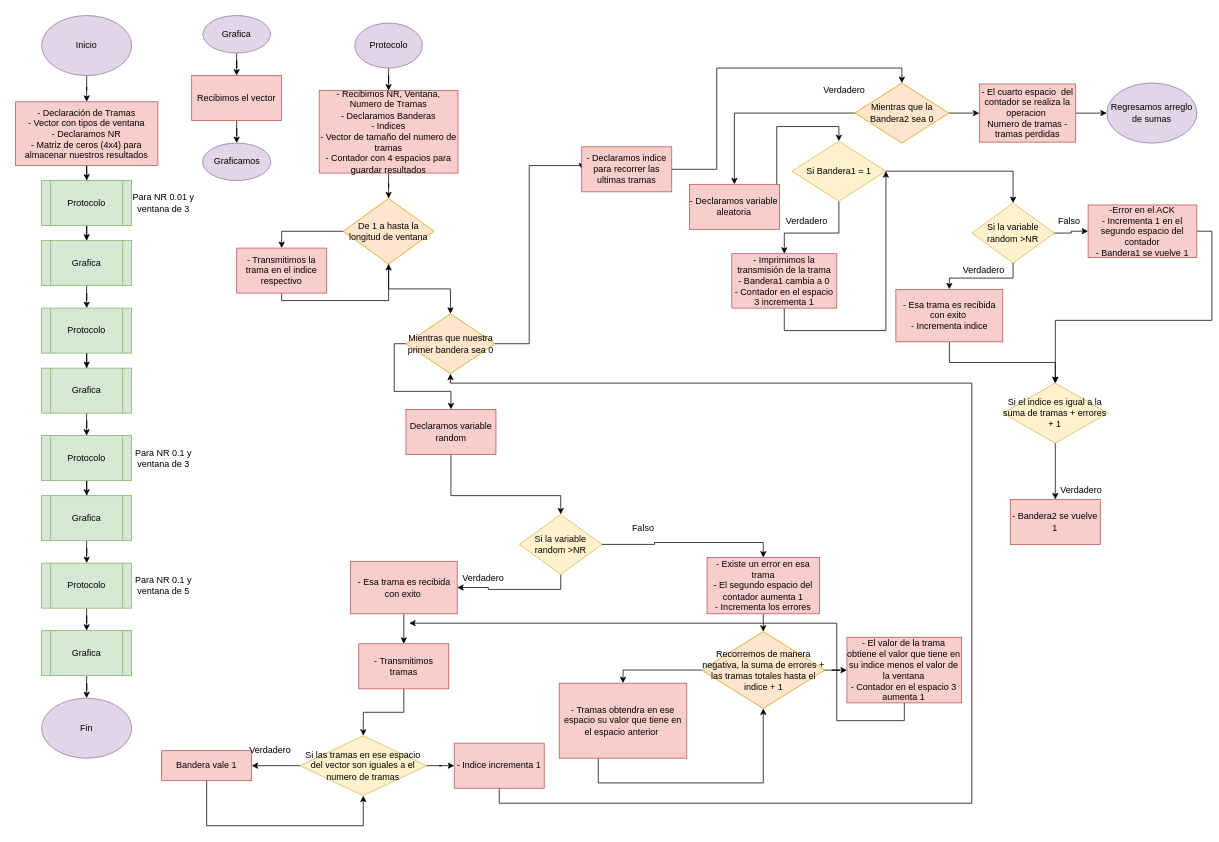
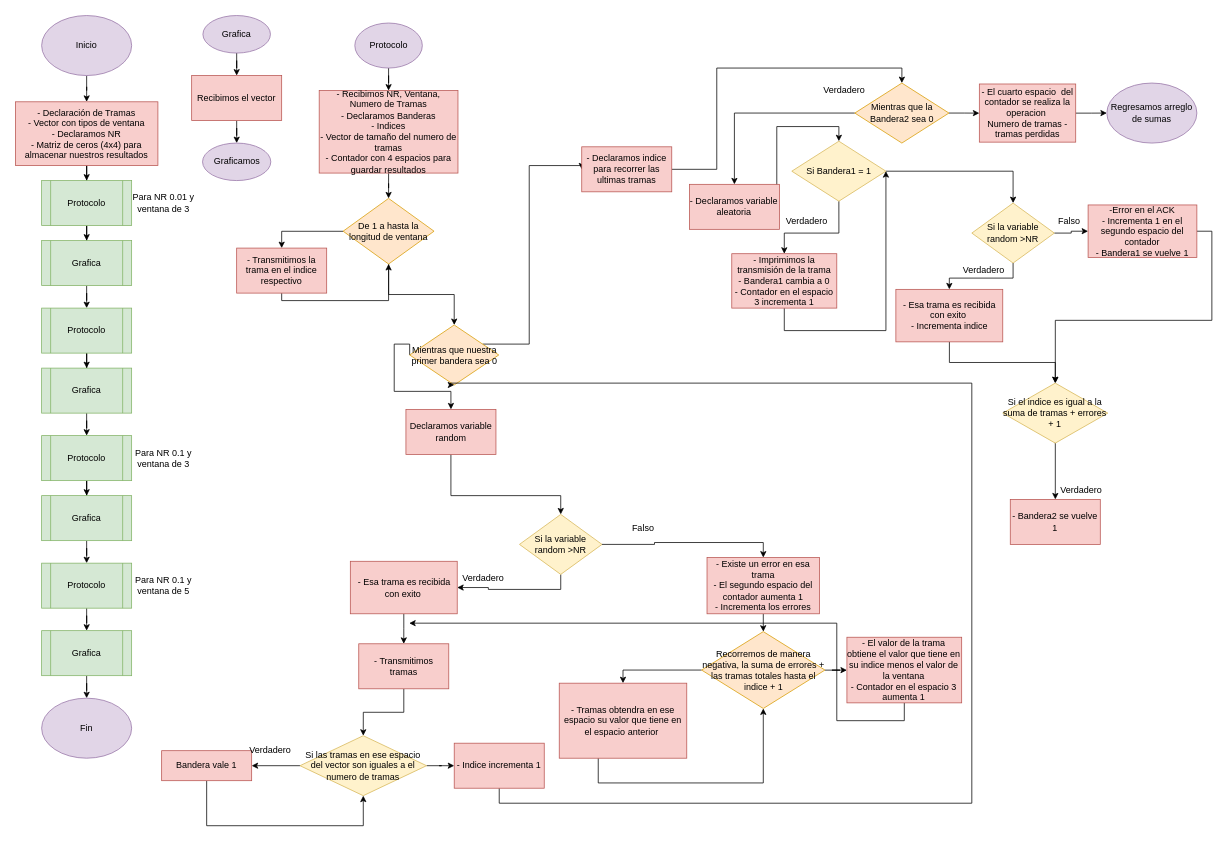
node "Mientras que nuestra primer bandera sea 0": moved (450, 344) -> (454, 355)
